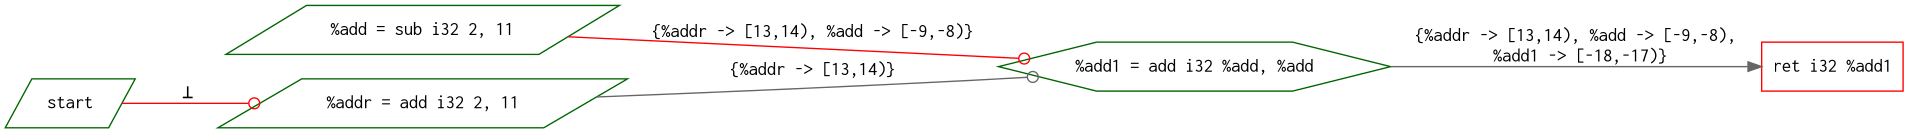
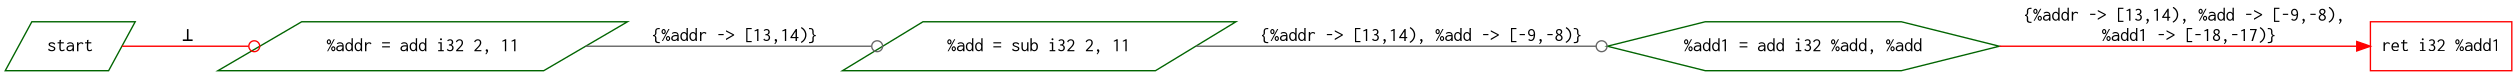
edge "%add = sub i32 2, 11" -> "%add1 = add i32 %add, %add": color red -> gray40
edge "%add1 = add i32 %add, %add" -> "ret i32 %add1": color gray40 -> red
edge "%addr = add i32 2, 11" -> "%add1 = add i32 %add, %add": now "%addr = add i32 2, 11" -> "%add = sub i32 2, 11"
